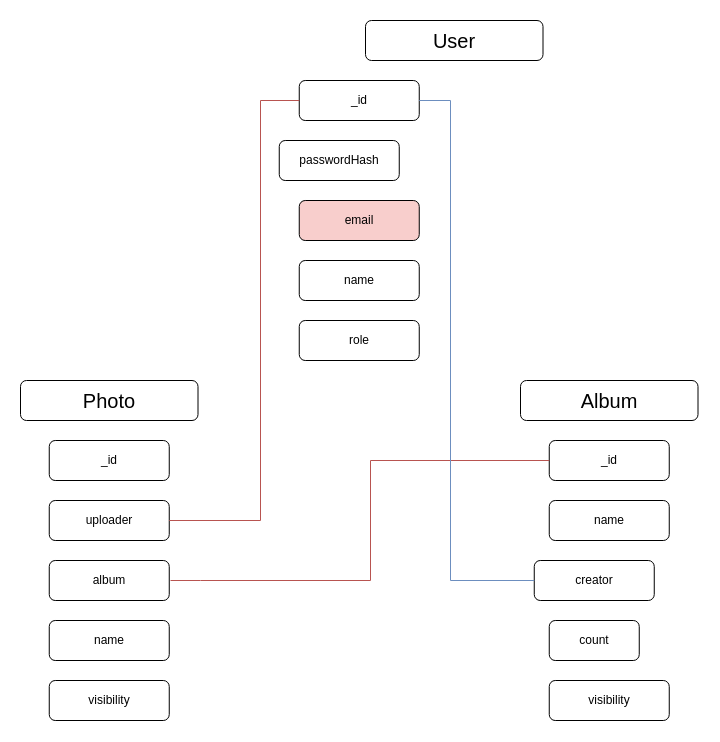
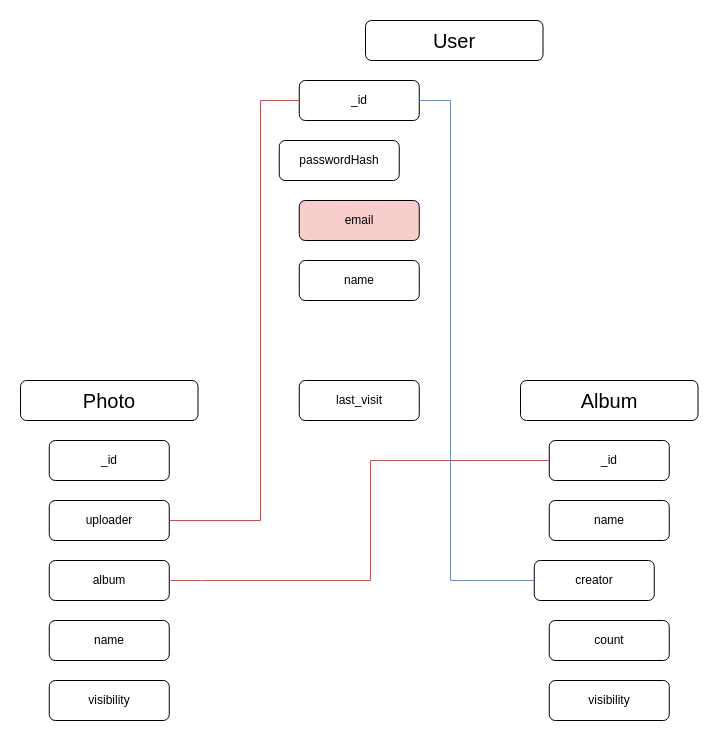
node "role": removed
node "last_visit": added
node "count": size 90x40 -> 120x40
